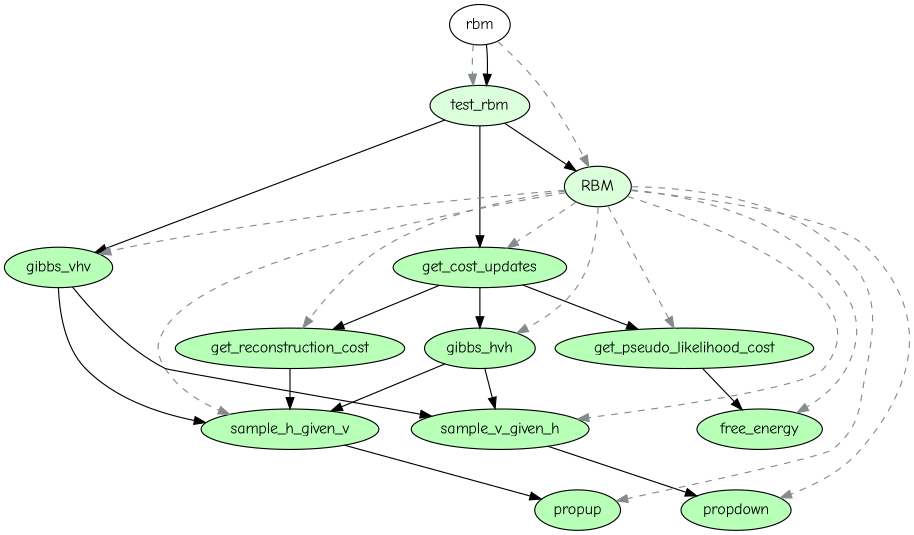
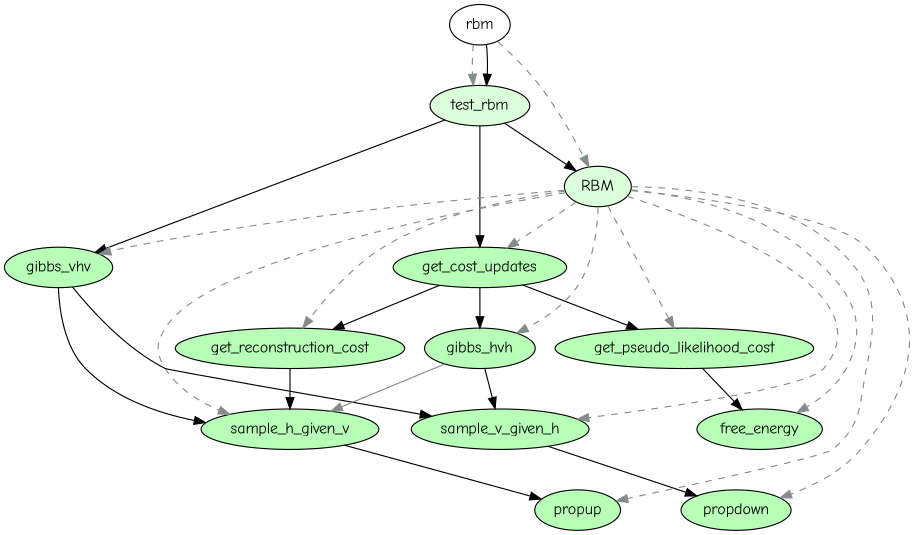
edge "gibbs_hvh" -> "sample_h_given_v": color black -> azure4
